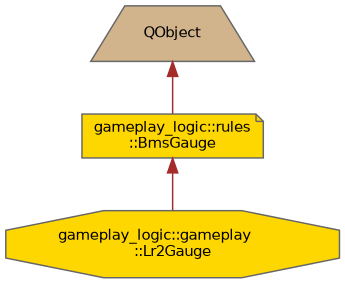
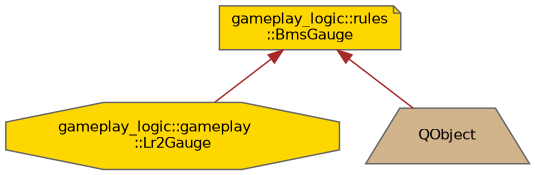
edge "gameplay_logic::rules ::BmsGauge" -> "QObject": reversed
